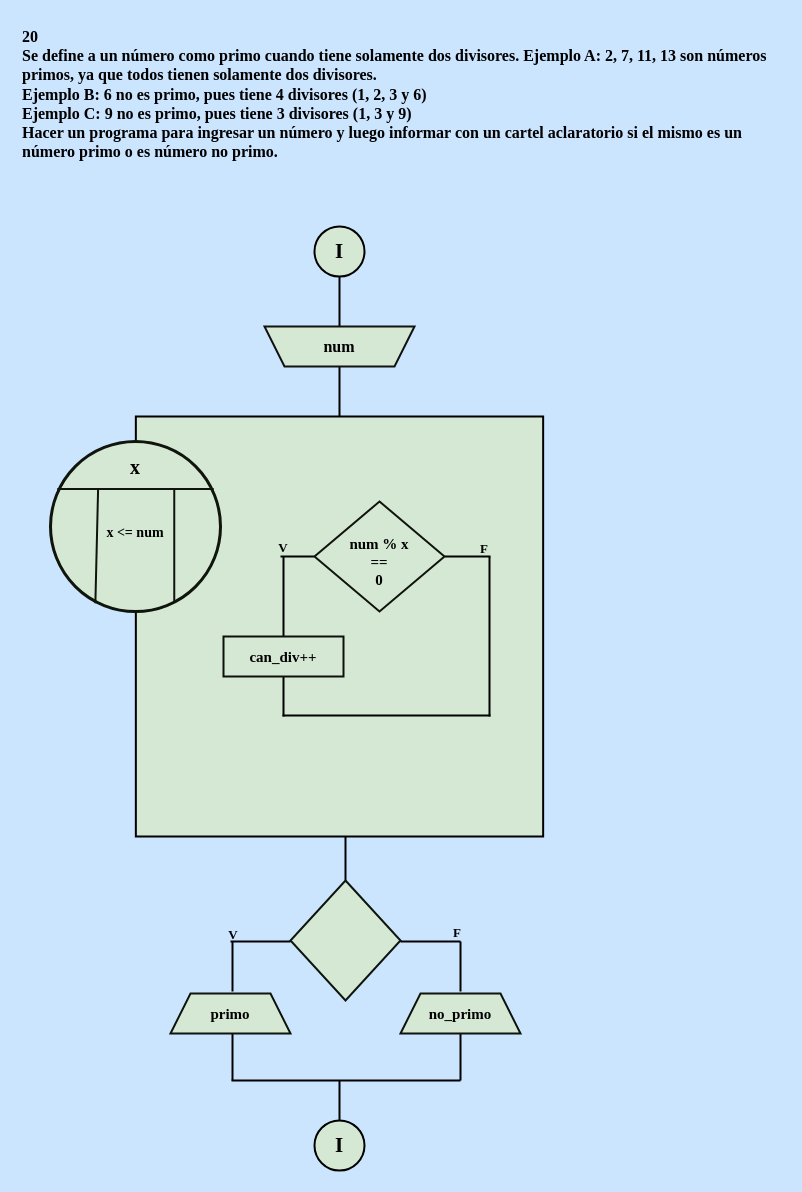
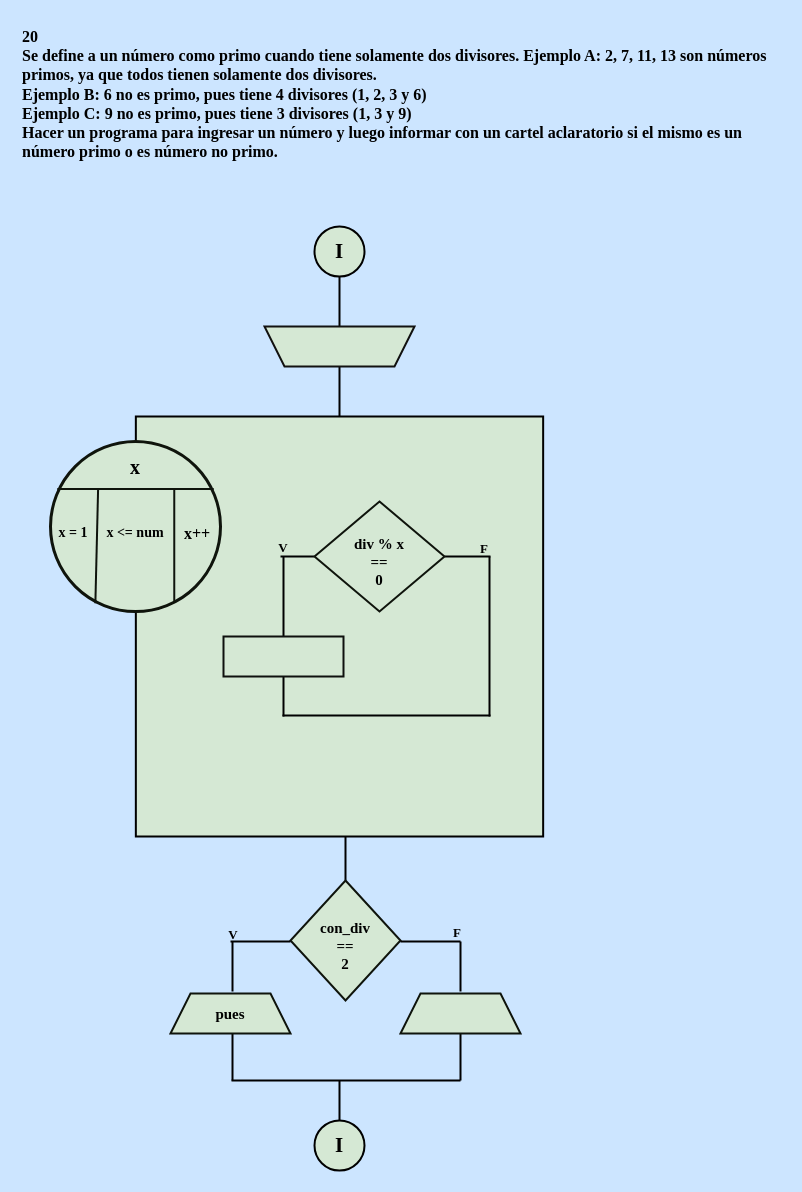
node "num": removed
node "x = 1": added
node "x++": added
node "num % x == 0": label "num % x == 0" -> "div % x == 0"
node "can_div++": removed
node "con_div == 2": added
node "primo": label "primo" -> "pues"
node "no_primo": removed
